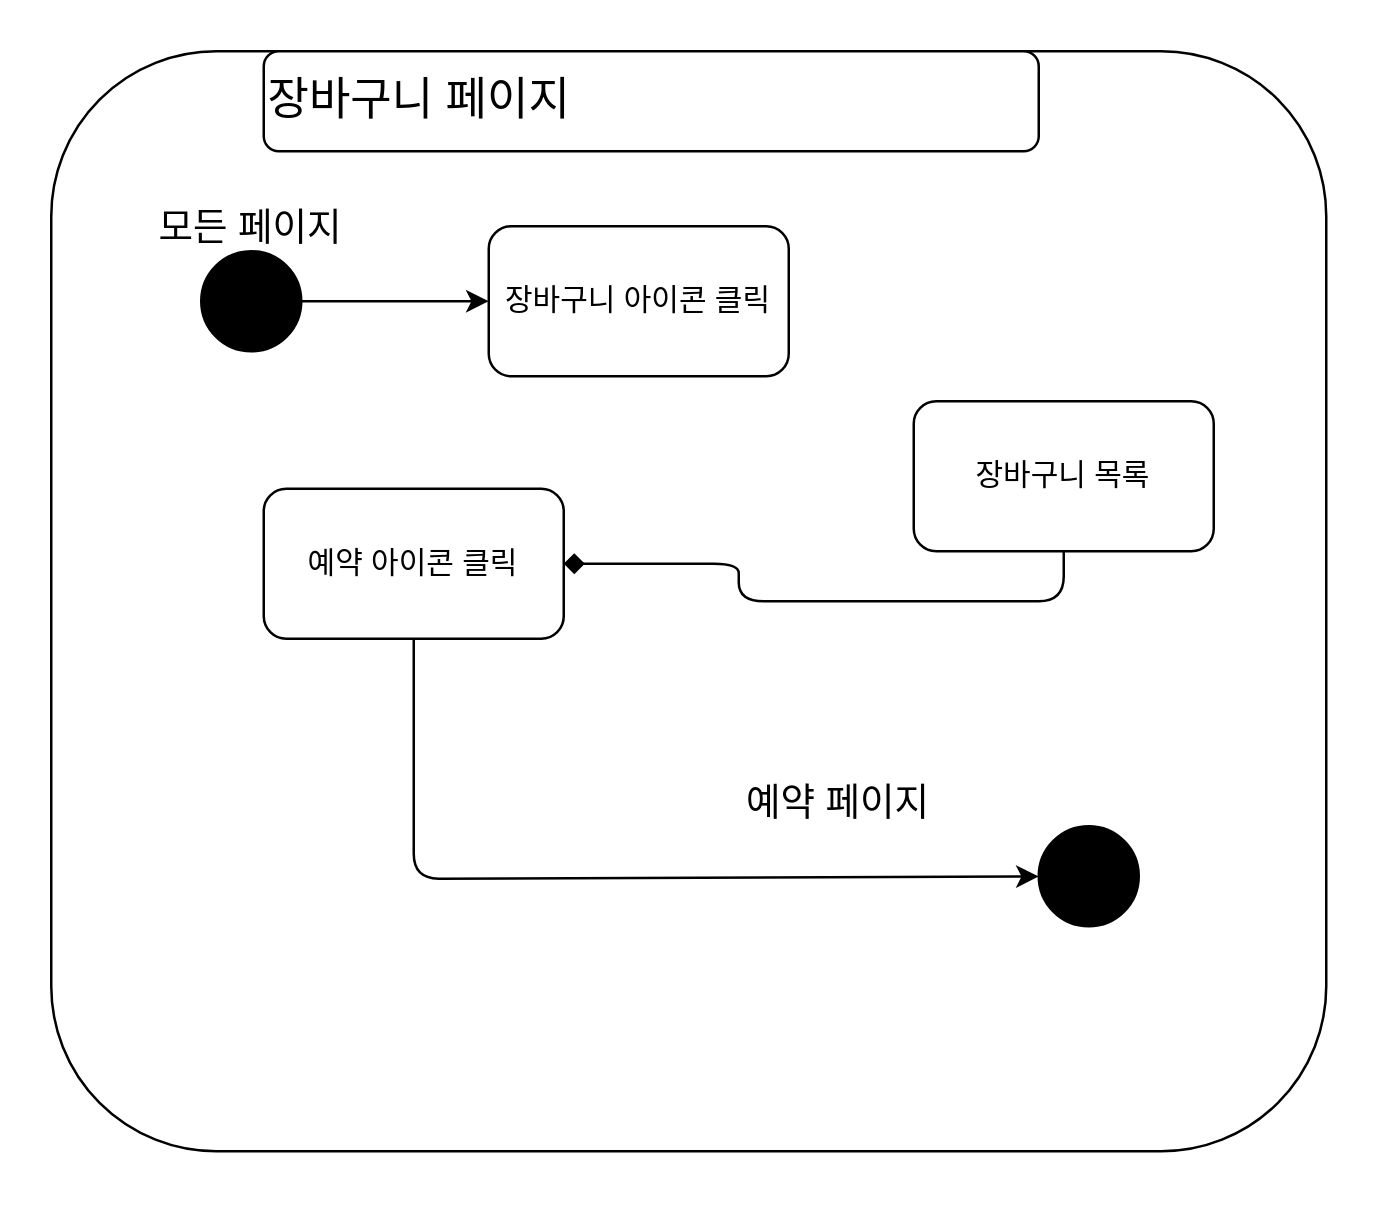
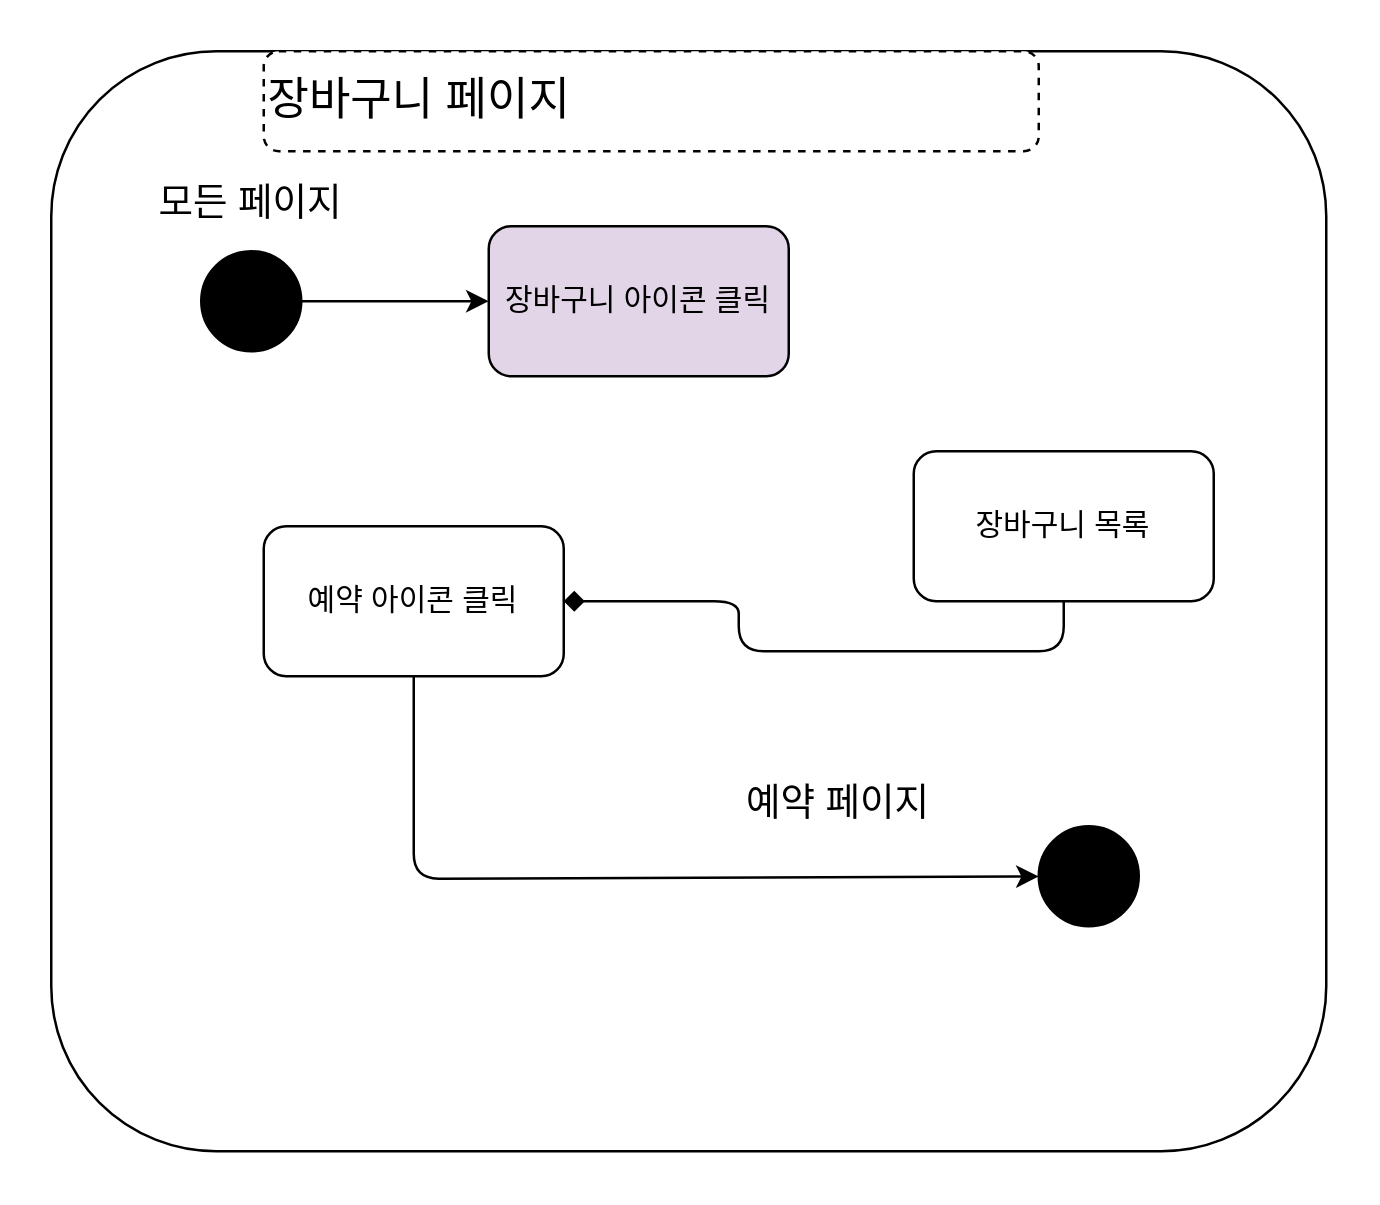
node "장바구니 페이지": style solid -> dashed
node "모든 페이지": moved (251, 226) -> (251, 201)
node "장바구니 아이콘 클릭": fillcolor #ffffff -> #e1d5e7
node "장바구니 목록": moved (1064, 476) -> (1064, 526)
node "예약 아이콘 클릭": moved (414, 564) -> (414, 601)
